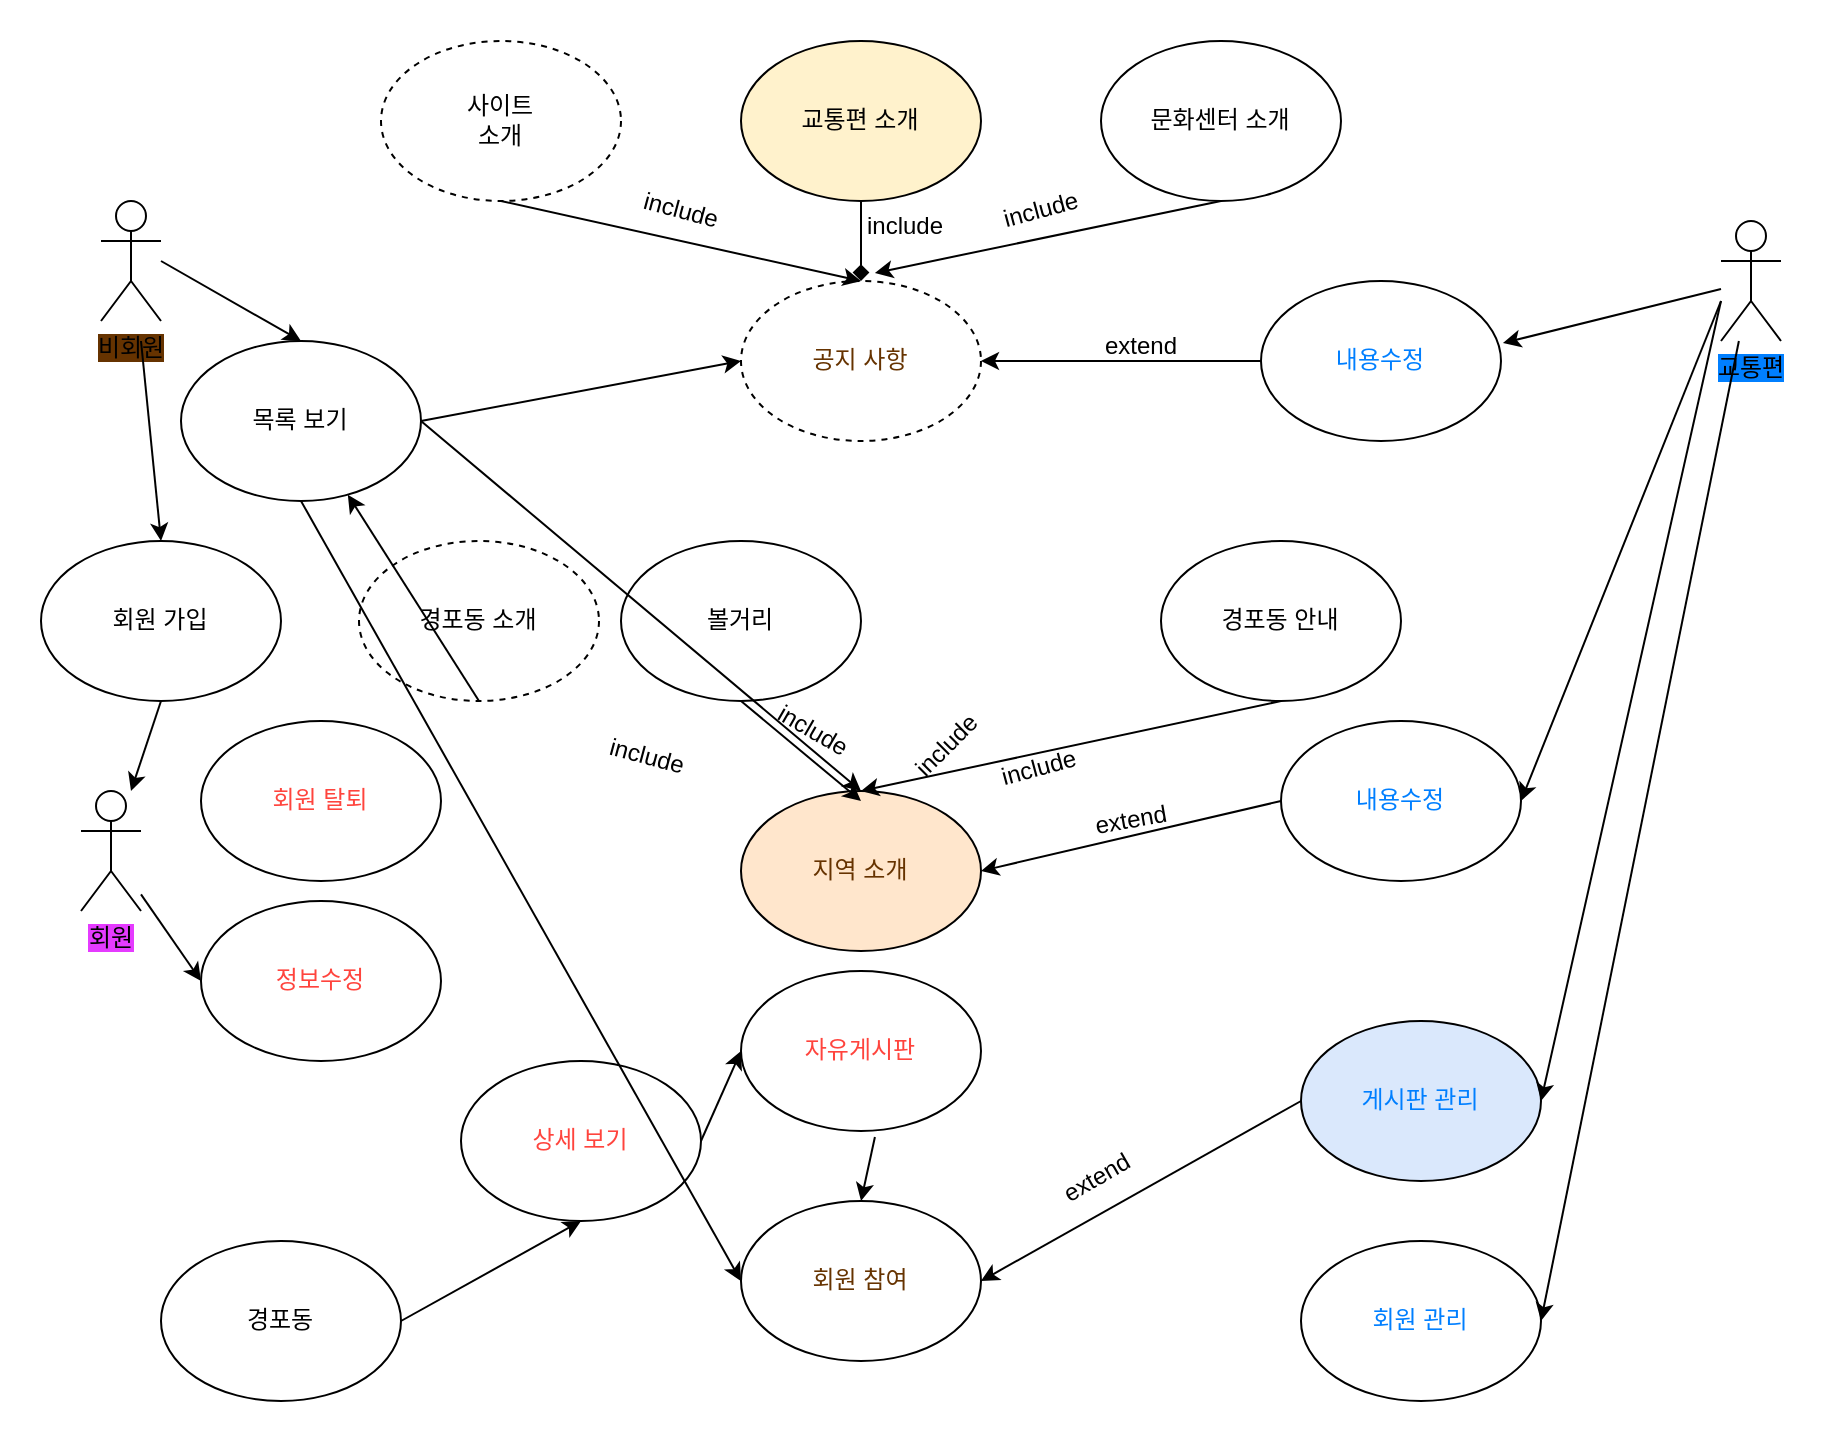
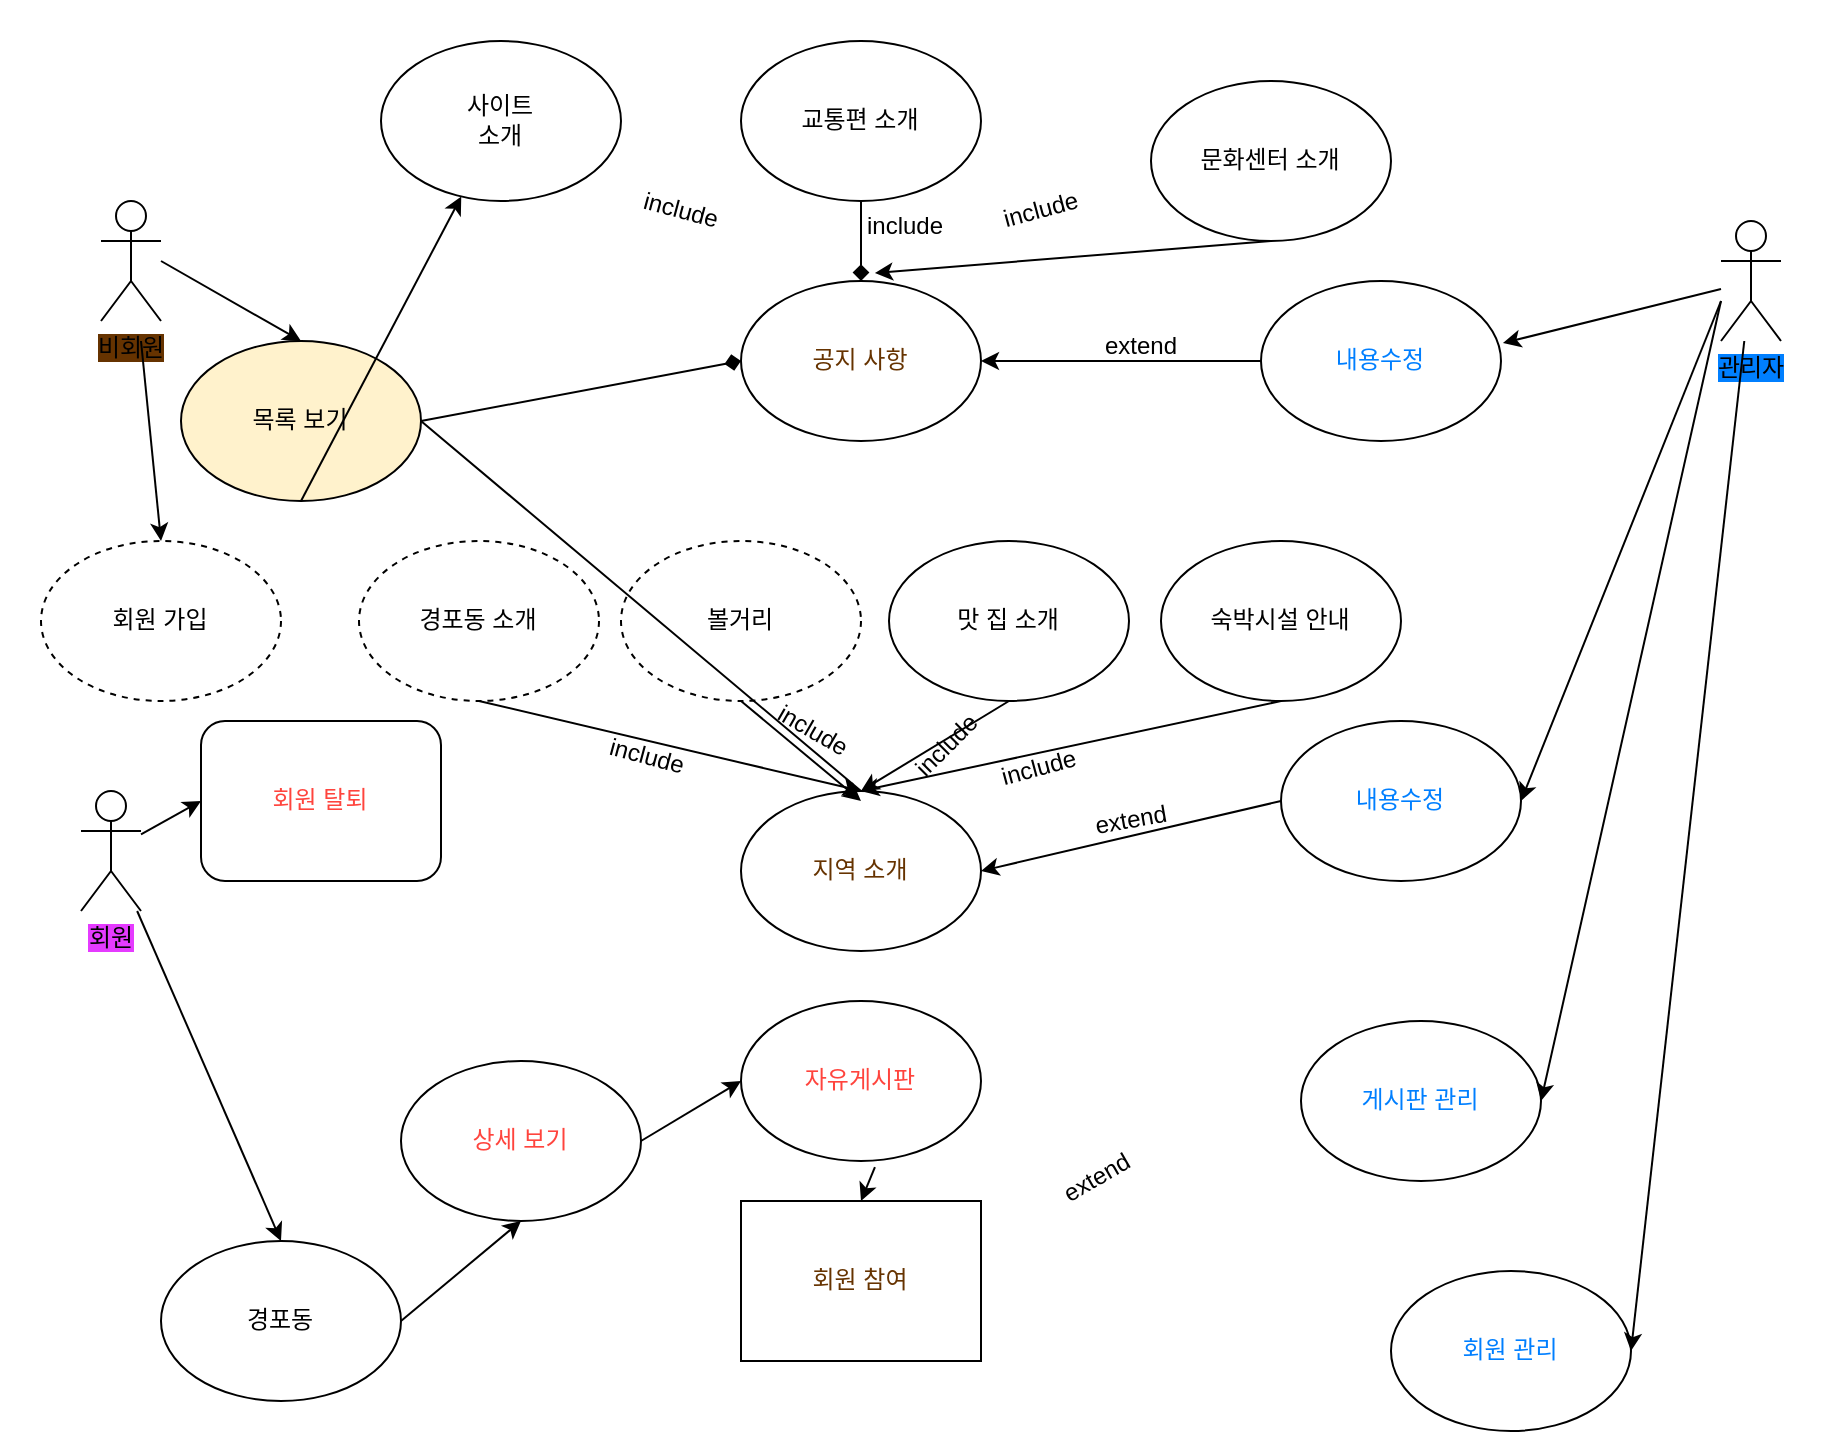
node "사이트 소개": style dashed -> solid
node "교통편 소개": fillcolor #fff2cc -> #ffffff
node "문화센터 소개": moved (1221, 121) -> (1271, 161)
edge "사이트 소개" -> "공지 사항": removed
node "공지 사항": style dashed -> solid
edge "목록 보기" -> "공지 사항": arrowhead classic -> diamond
node "교통편": label "교통편" -> "관리자"
node "목록 보기": fillcolor #ffffff -> #fff2cc
edge "경포동 소개" -> "목록 보기": now "경포동 소개" -> "지역 소개"
node "회원 가입": style solid -> dashed
node "볼거리": style solid -> dashed
node "맛 집 소개": added
node "경포동 안내": label "경포동 안내" -> "숙박시설 안내"
edge "회원 가입" -> "회원": removed
edge "맛 집 소개" -> "지역 소개": added
edge "목록 보기" -> "지역 소개": arrowhead classic -> none
node "회원 탈퇴": shape ellipse -> rounded rectangle
edge "목록 보기" -> "회원 참여": now "목록 보기" -> "사이트 소개"
edge "회원" -> "회원 탈퇴": added
node "지역 소개": fillcolor #ffe6cc -> #ffffff
edge "회원" -> "정보수정": removed
node "정보수정": removed
node "자유게시판": moved (861, 1051) -> (861, 1081)
edge "회원" -> "경포동": added
node "게시판 관리": fillcolor #dae8fc -> #ffffff
node "상세 보기": moved (581, 1141) -> (521, 1141)
edge "게시판 관리" -> "회원 참여": removed
node "회원 참여": shape ellipse -> rectangle
node "회원 관리": moved (1421, 1321) -> (1511, 1351)
